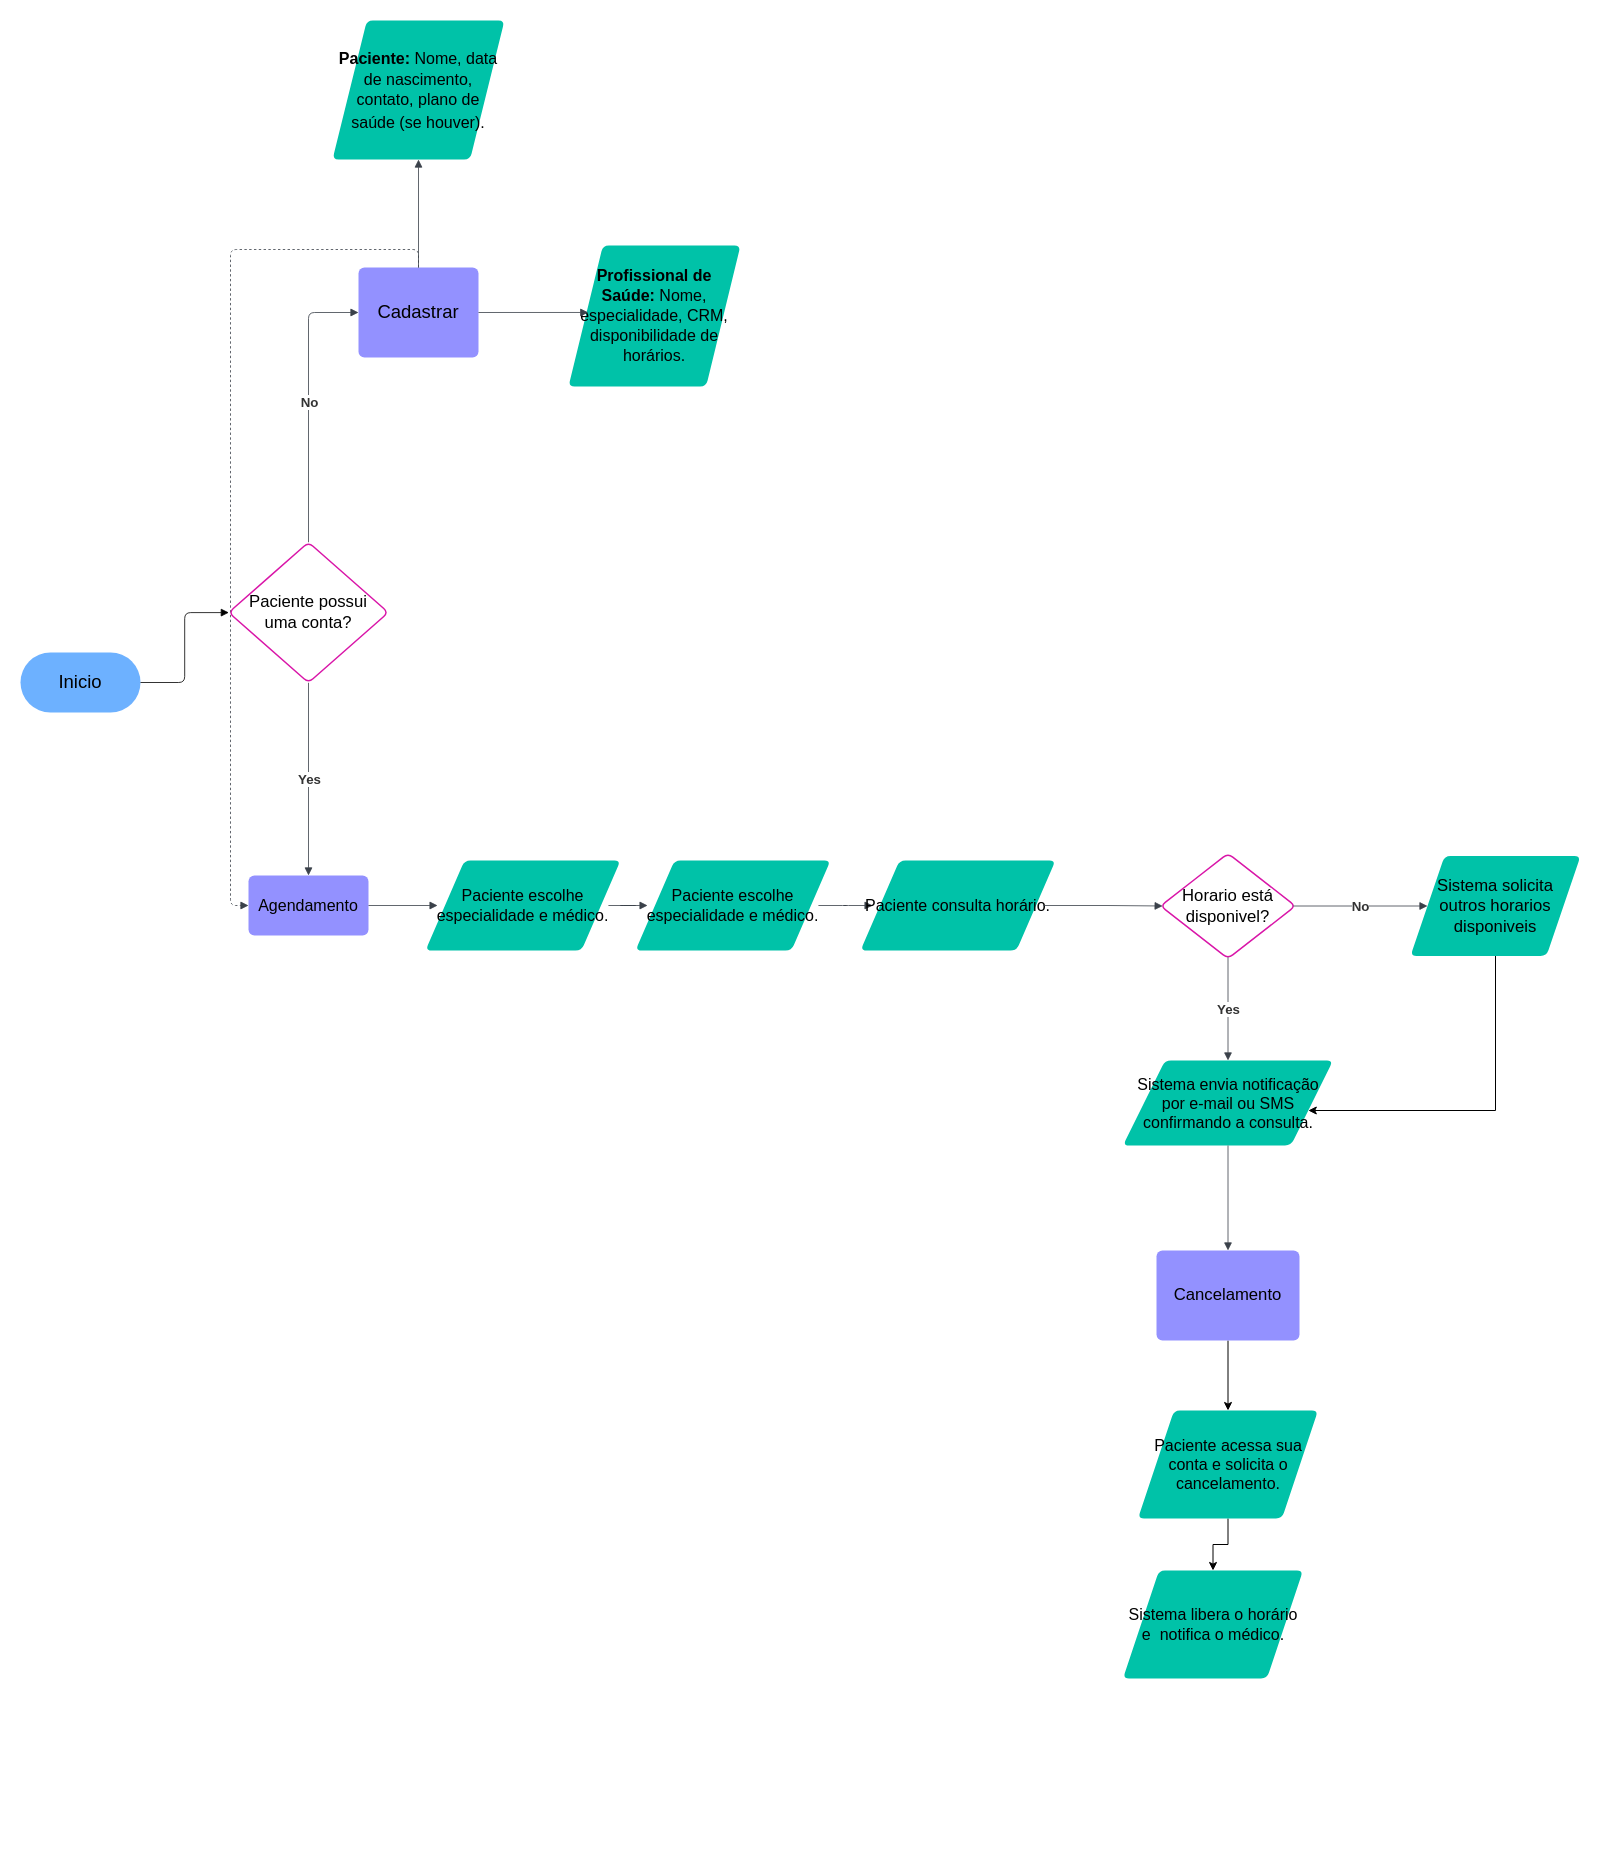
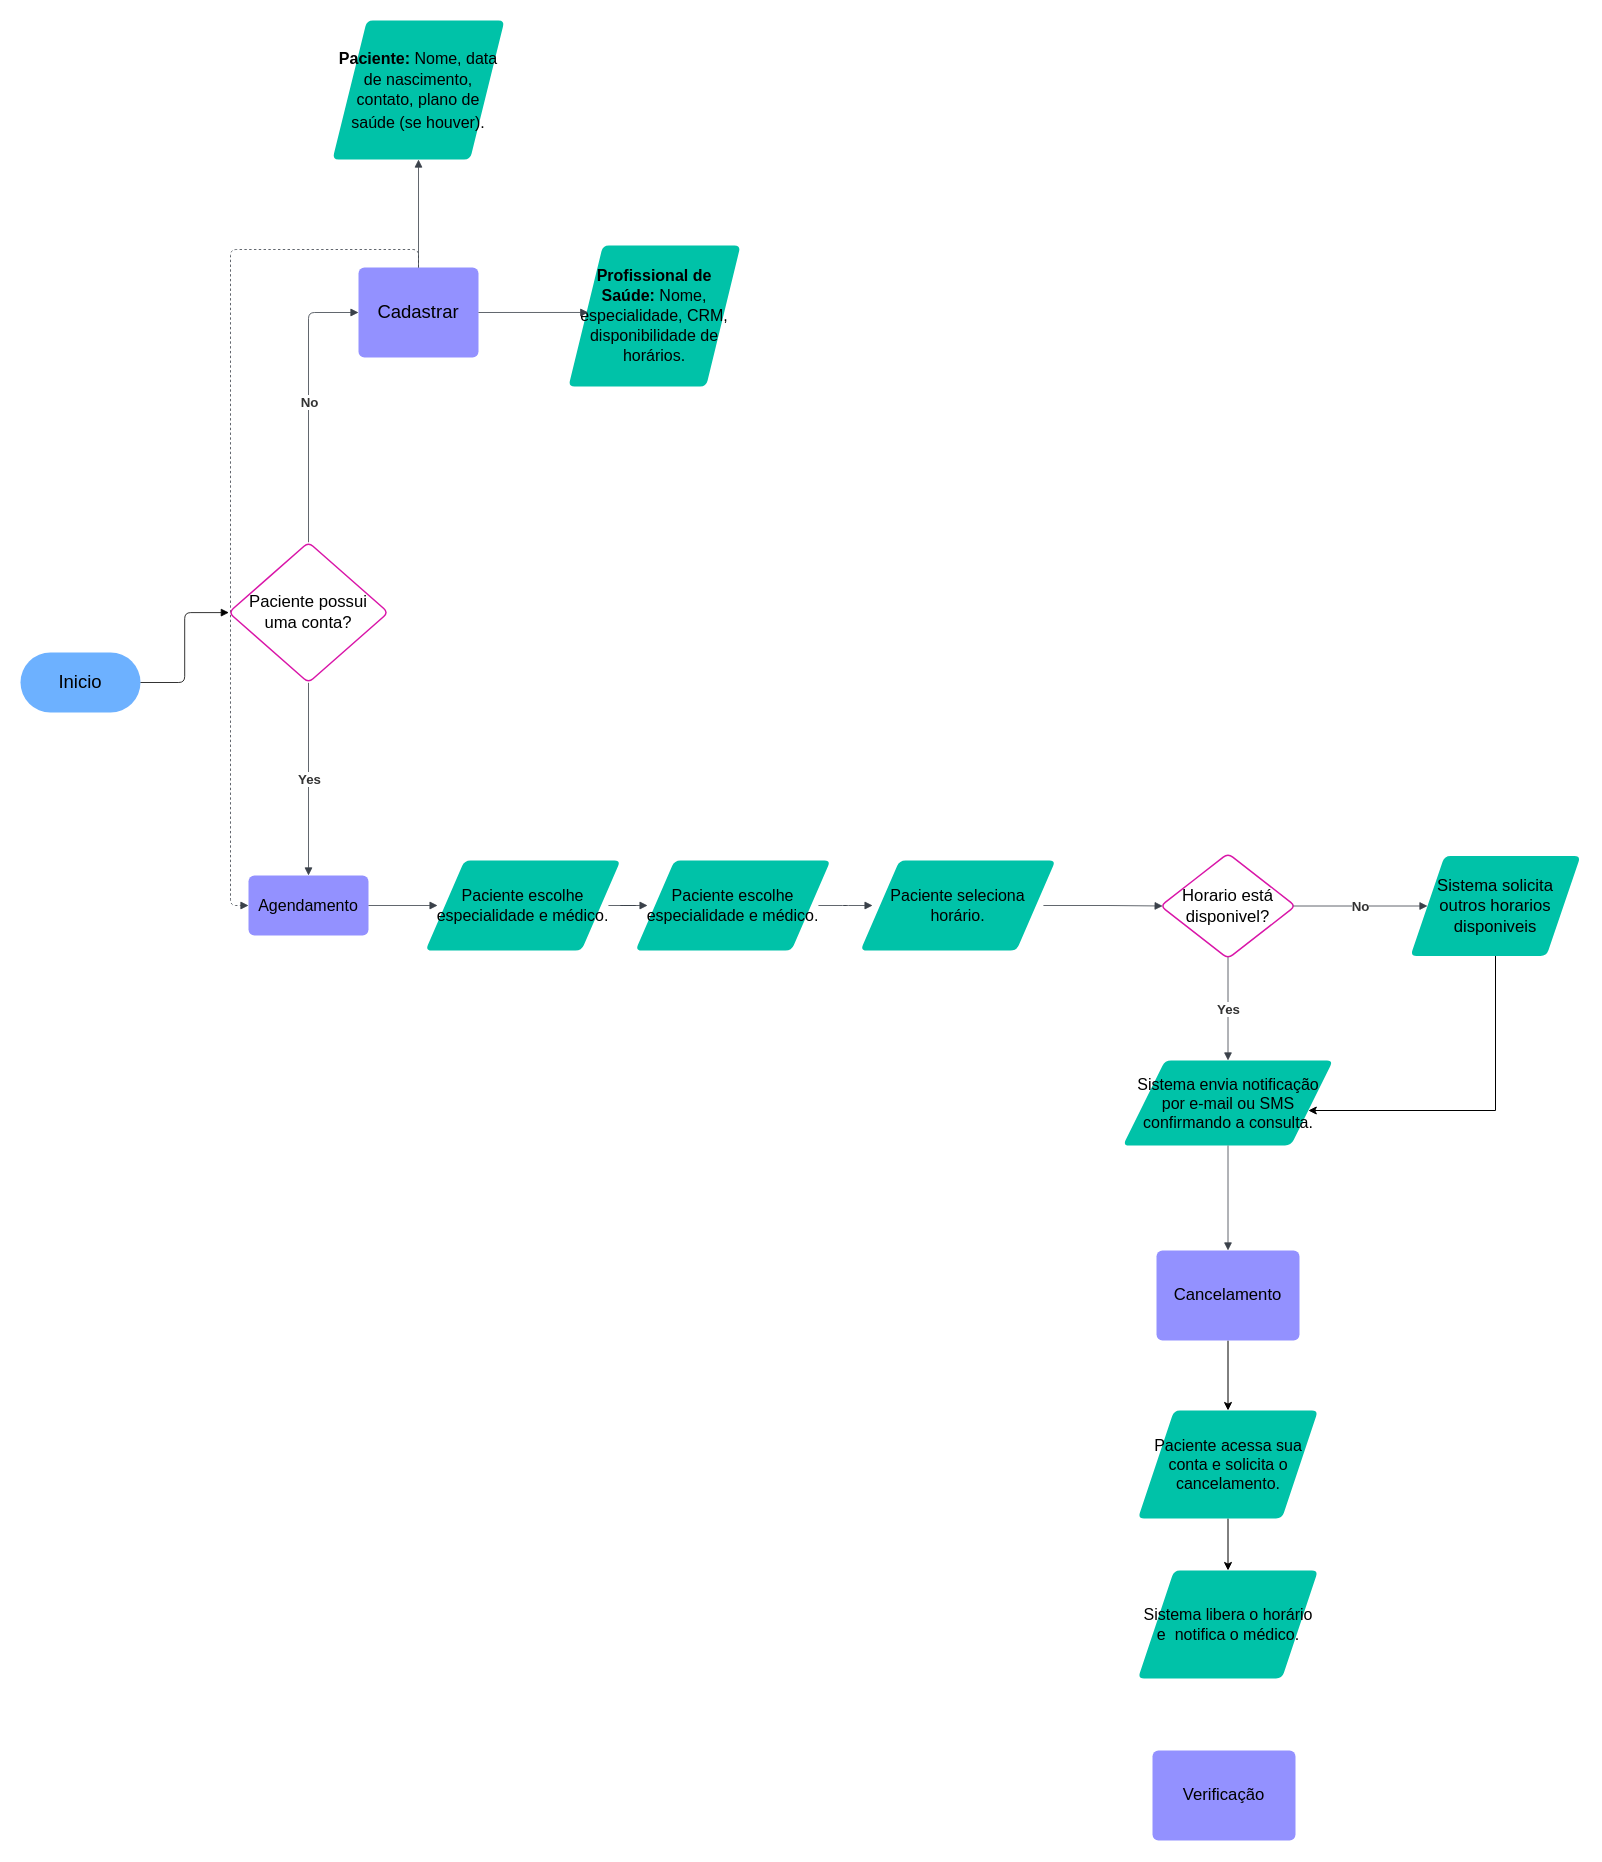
node "Paciente consulta horário.": label "Paciente consulta horário." -> "Paciente seleciona horário."
node "Sistema libera o horário e notifica o médico.": moved (1213, 1625) -> (1228, 1625)
node "Verificação": added
